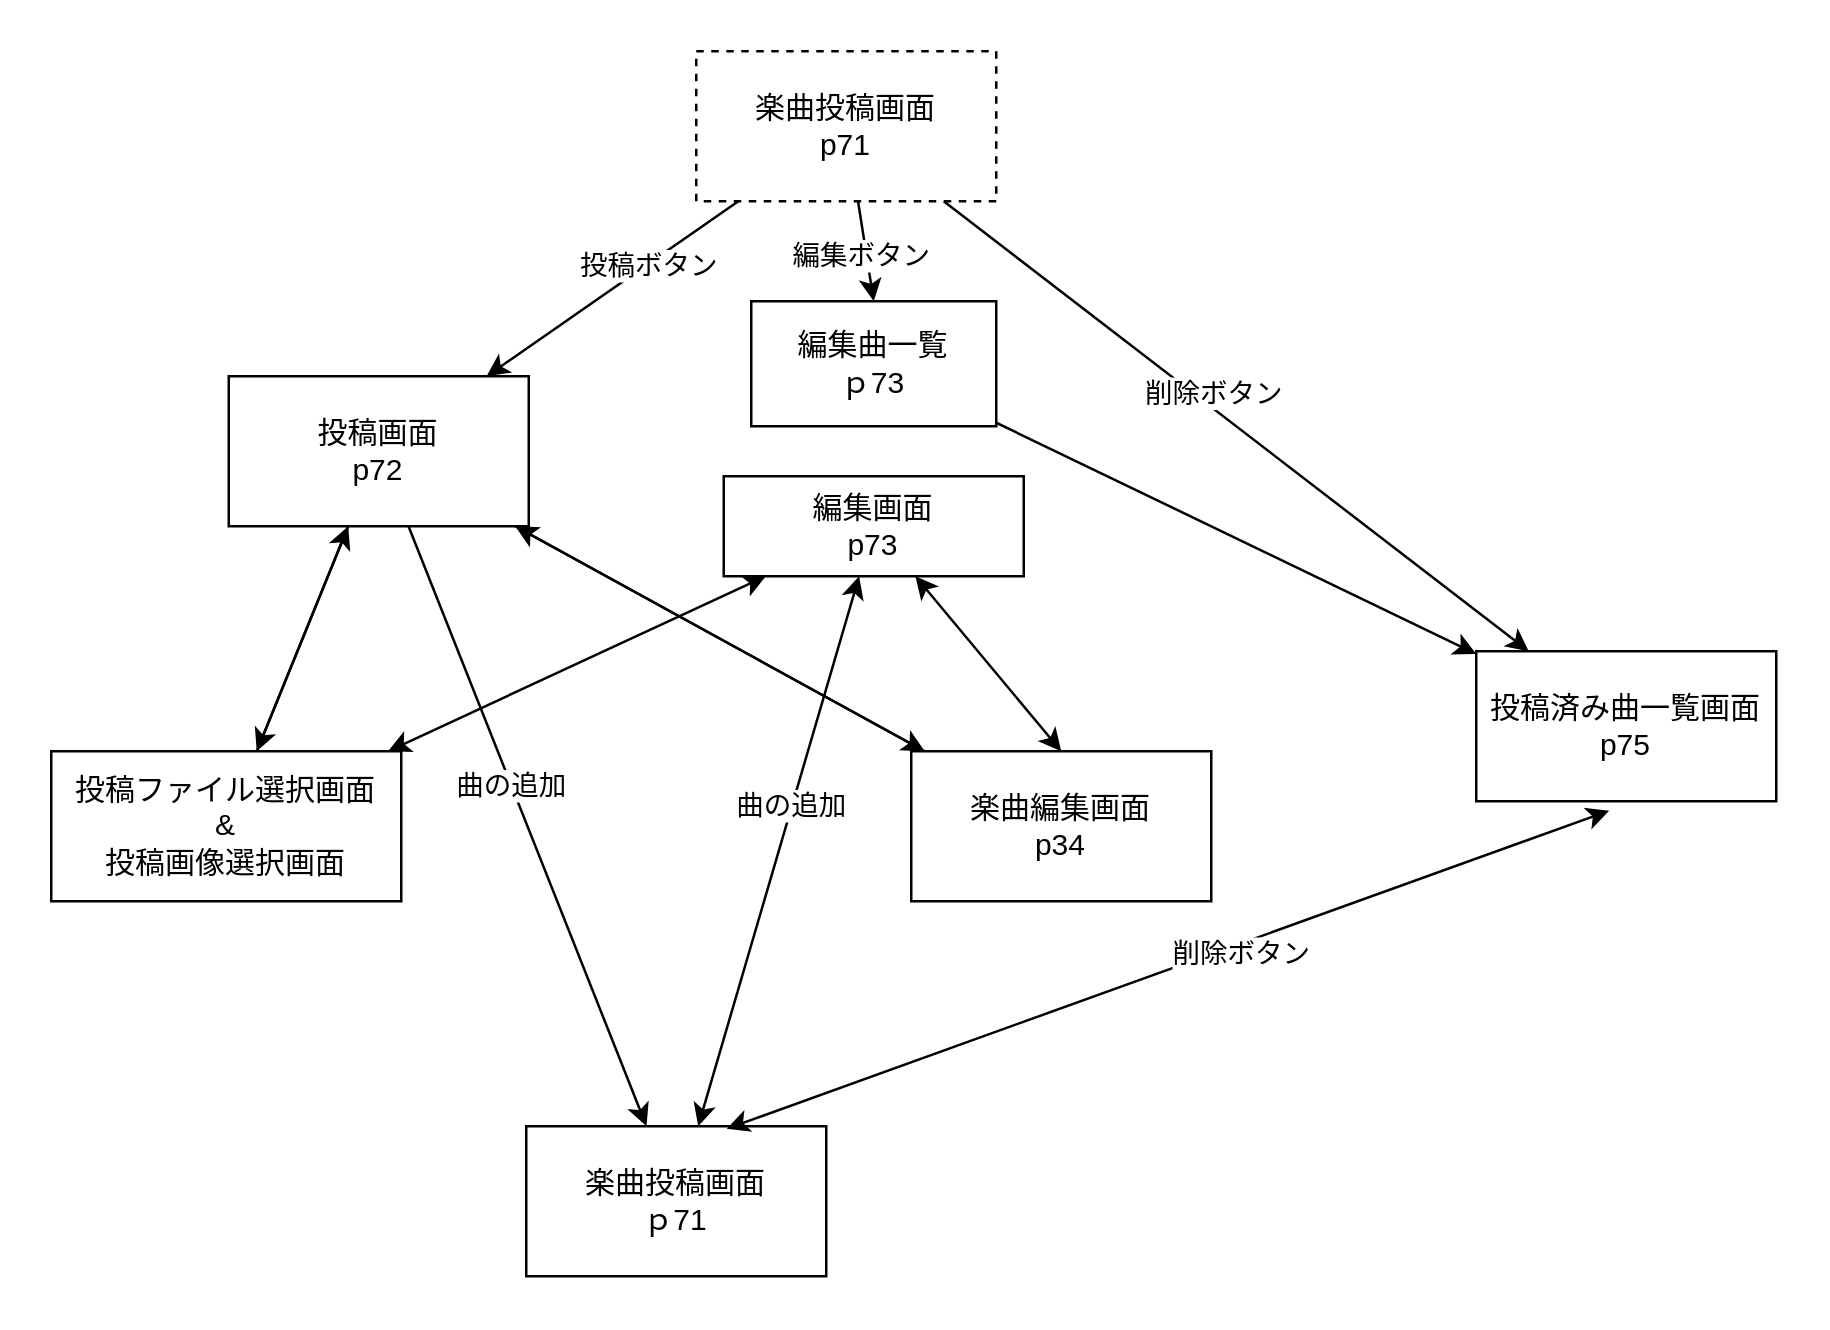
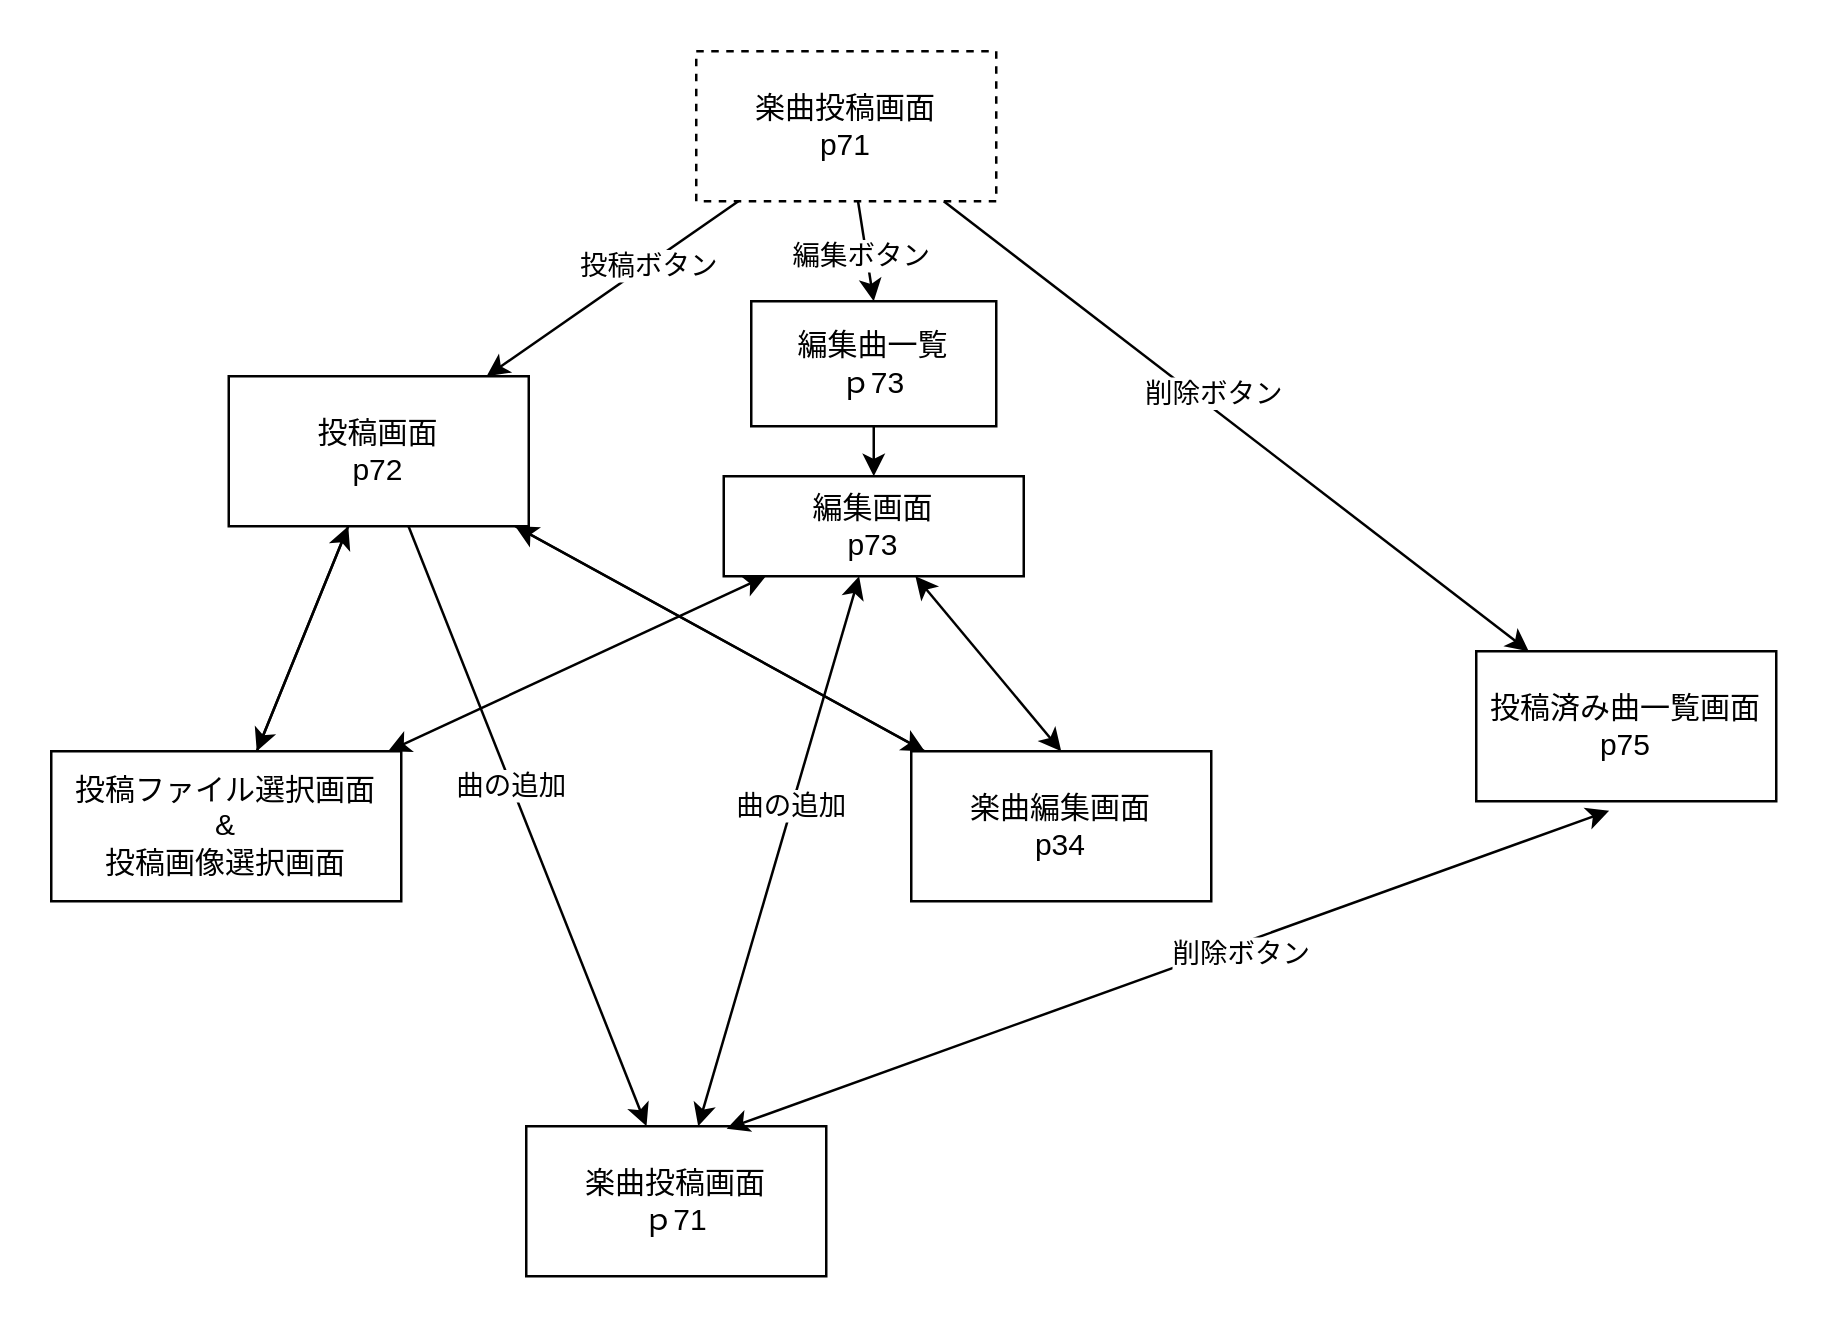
edge "編集曲一覧 ｐ73" -> "投稿済み曲一覧画面 p75": now "編集曲一覧 ｐ73" -> "編集画面 p73"
